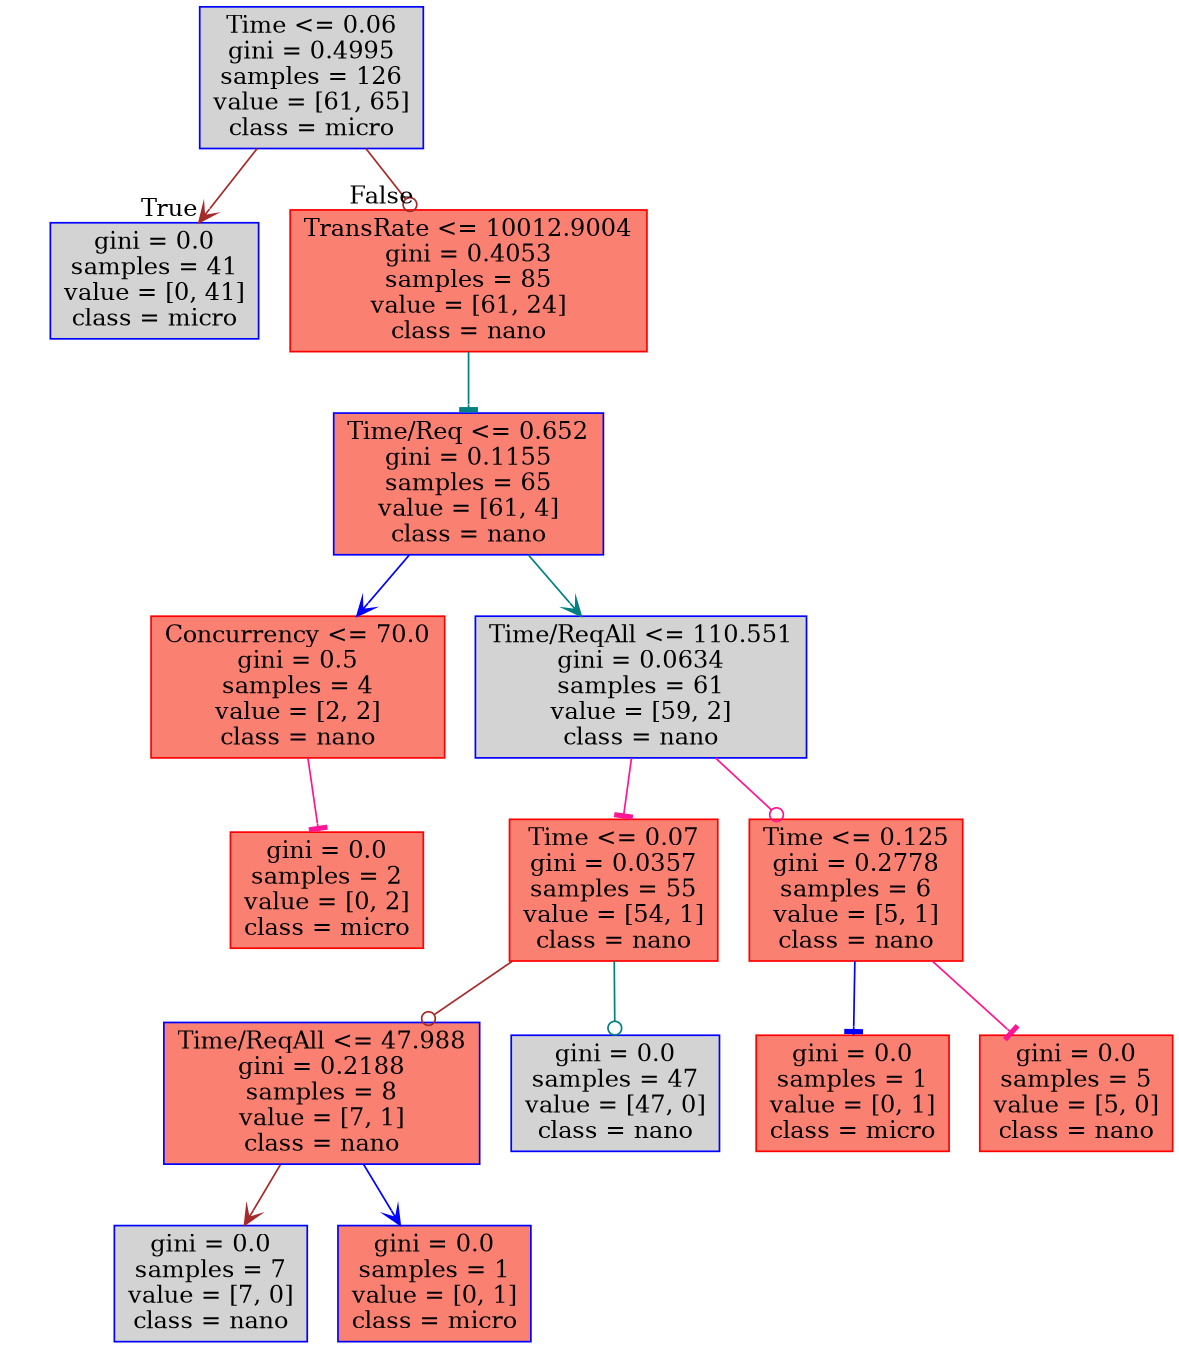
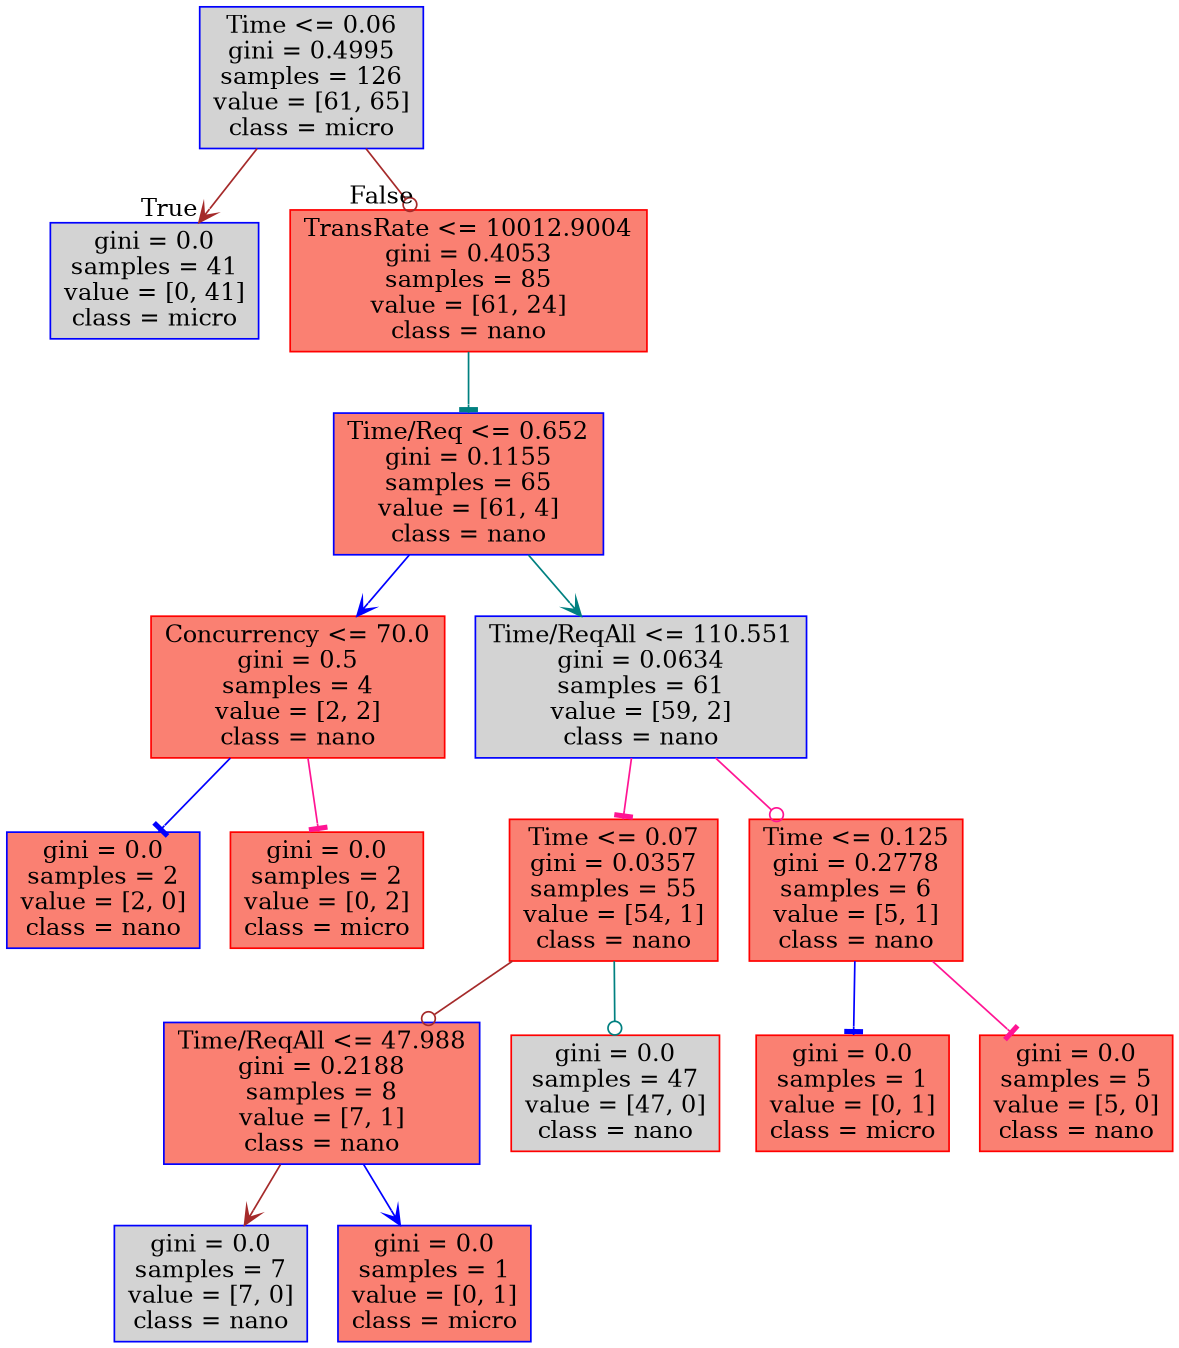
node "gini = 0.0 samples = 2 value = [2, 0] class = nano": added
node "gini = 0.0 samples = 47 value = [47, 0] class = nano": color blue -> red
